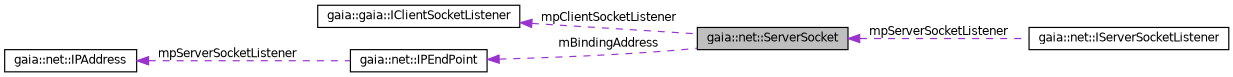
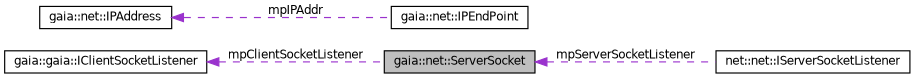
node "gaia::net::IServerSocketListener": label "gaia::net::IServerSocketListener" -> "net::net::IServerSocketListener"
edge "gaia::net::IPEndPoint" -> "gaia::net::IPAddress": label "mpServerSocketListener" -> "mpIPAddr"
edge "gaia::net::ServerSocket" -> "gaia::net::IPEndPoint": removed, label "mBindingAddress"
